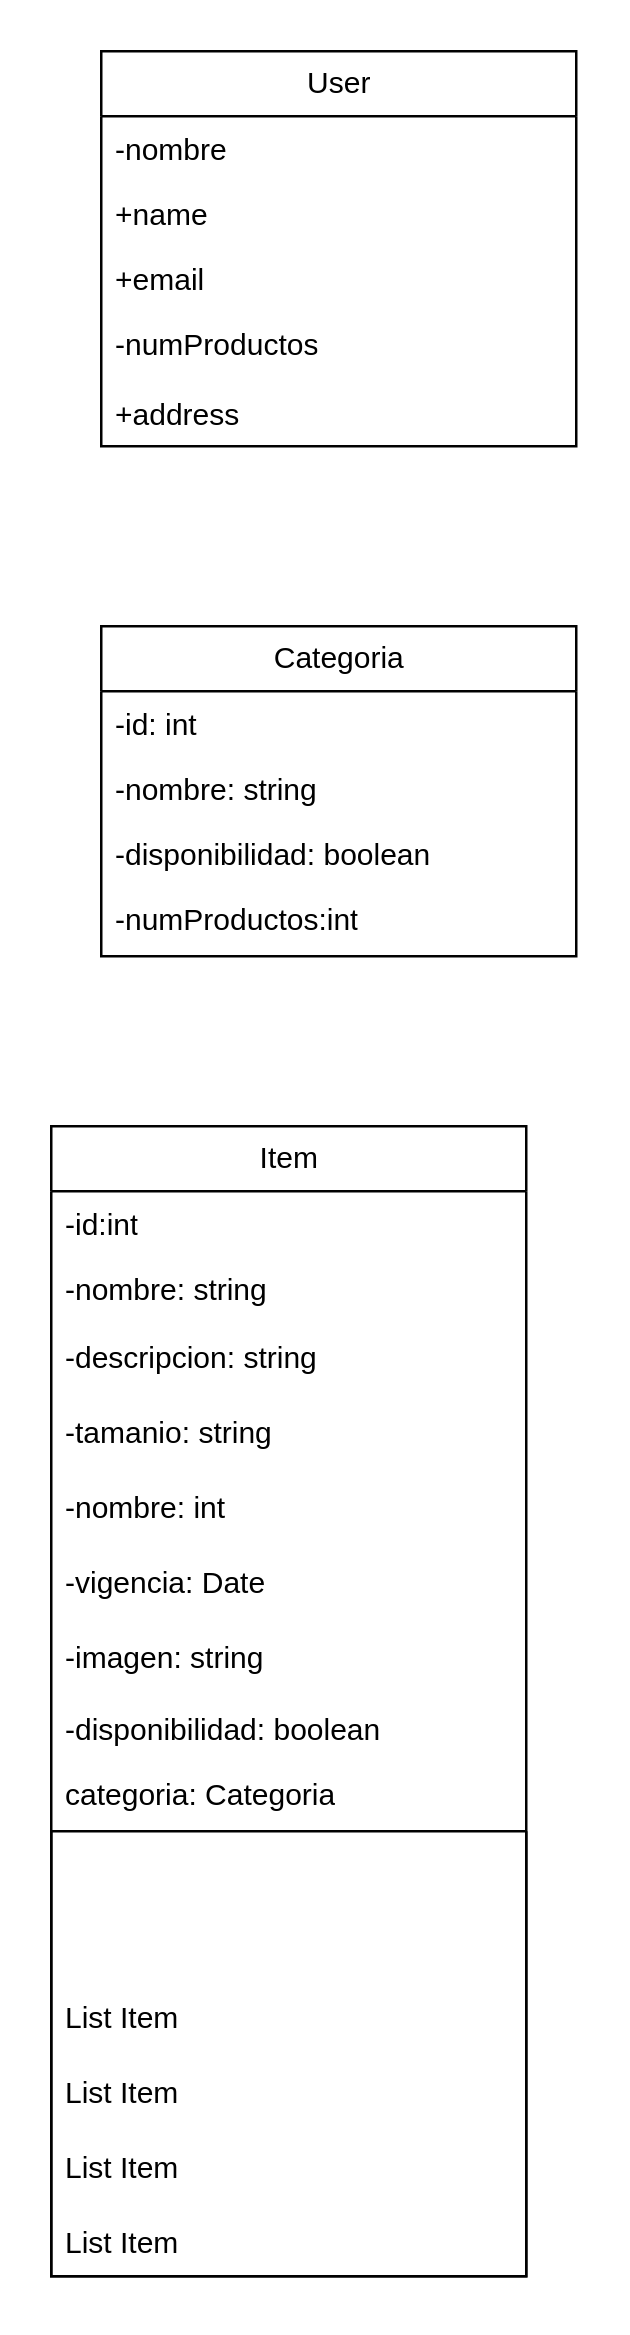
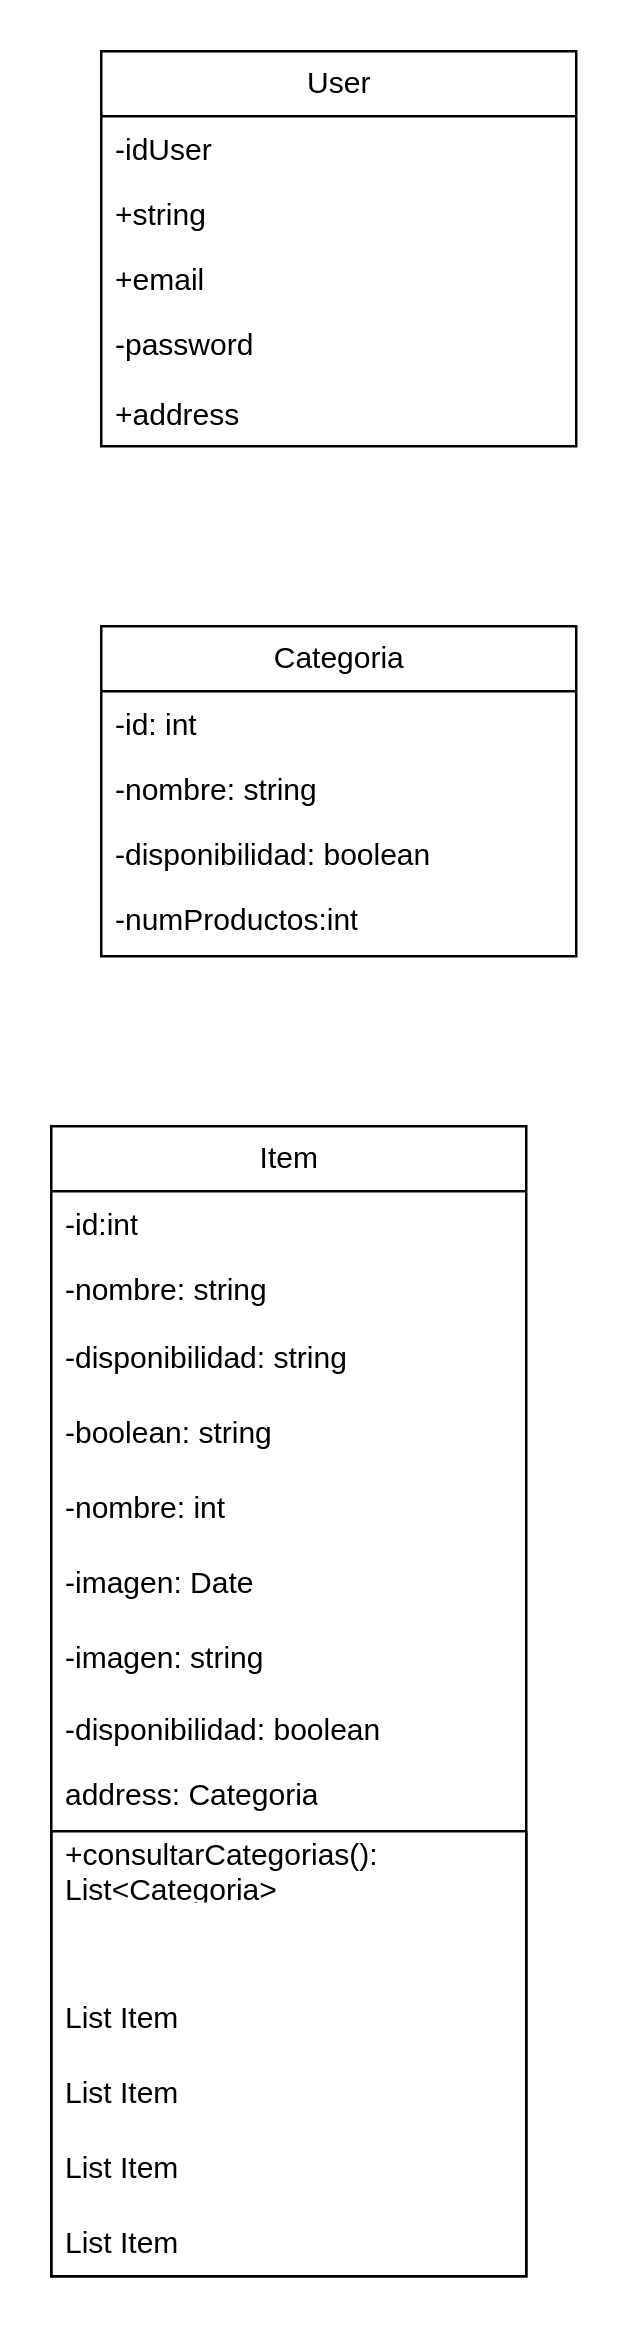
node "-nombre": label "-nombre" -> "-idUser"
node "+name": label "+name" -> "+string"
node "-numProductos": label "-numProductos" -> "-password"
node "-descripcion: string": label "-descripcion: string" -> "-disponibilidad: string"
node "-tamanio: string": label "-tamanio: string" -> "-boolean: string"
node "-vigencia: Date": label "-vigencia: Date" -> "-imagen: Date"
node "categoria: Categoria": label "categoria: Categoria" -> "address: Categoria"
node "+consultarCategorias(): List<Categoria>": added
